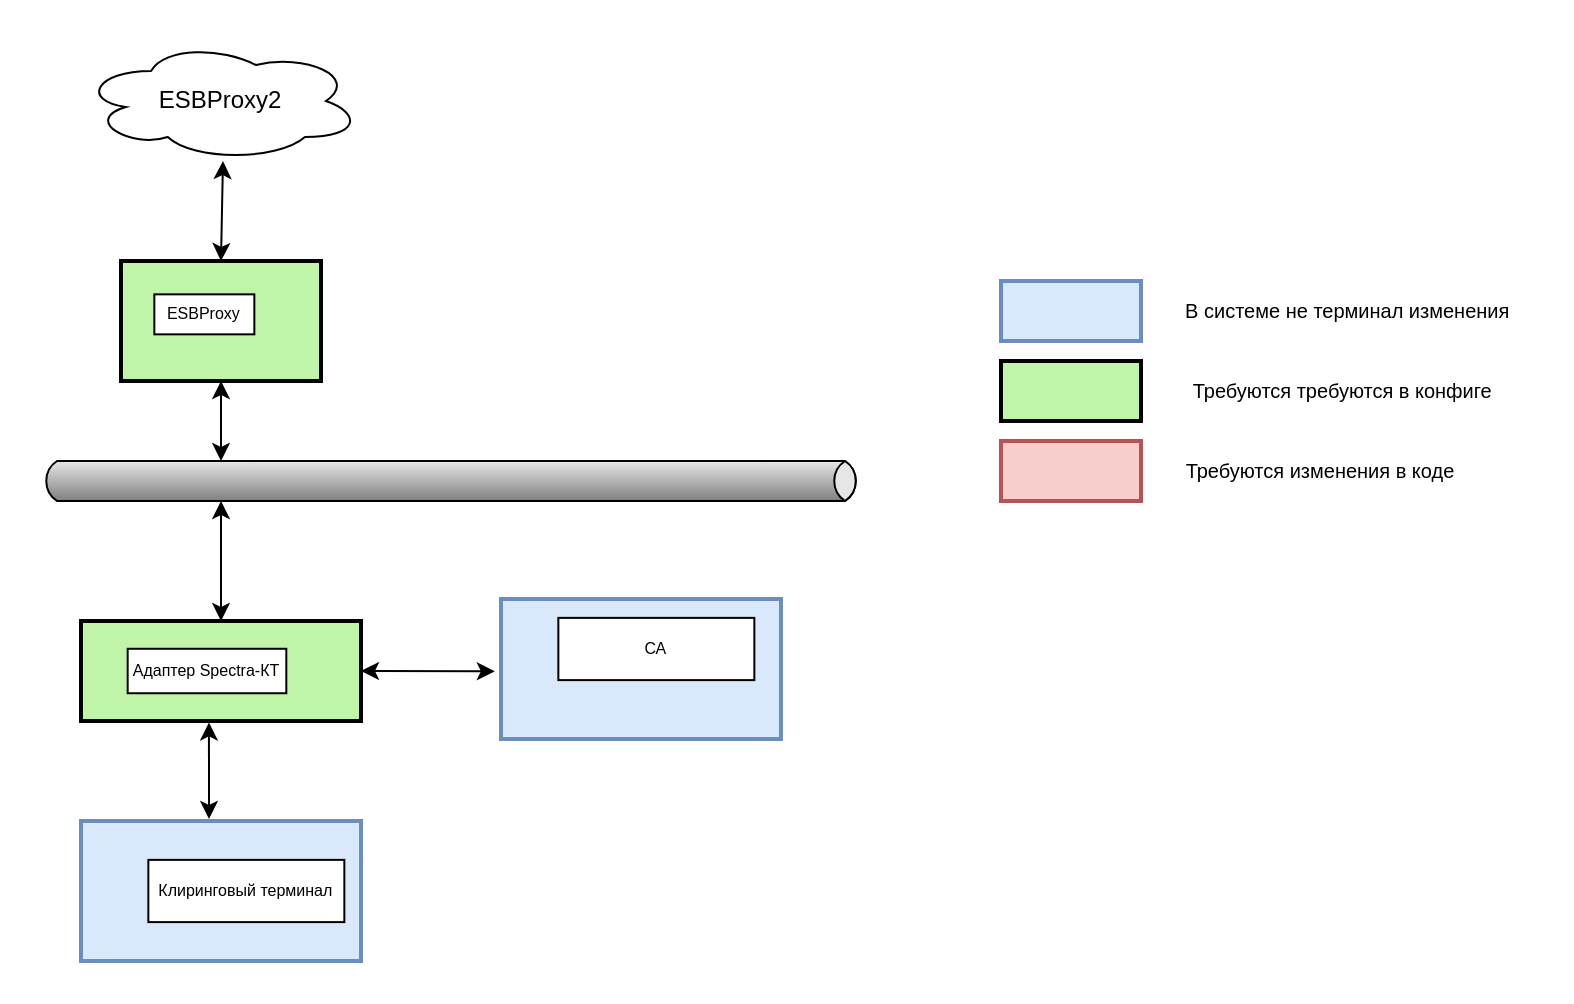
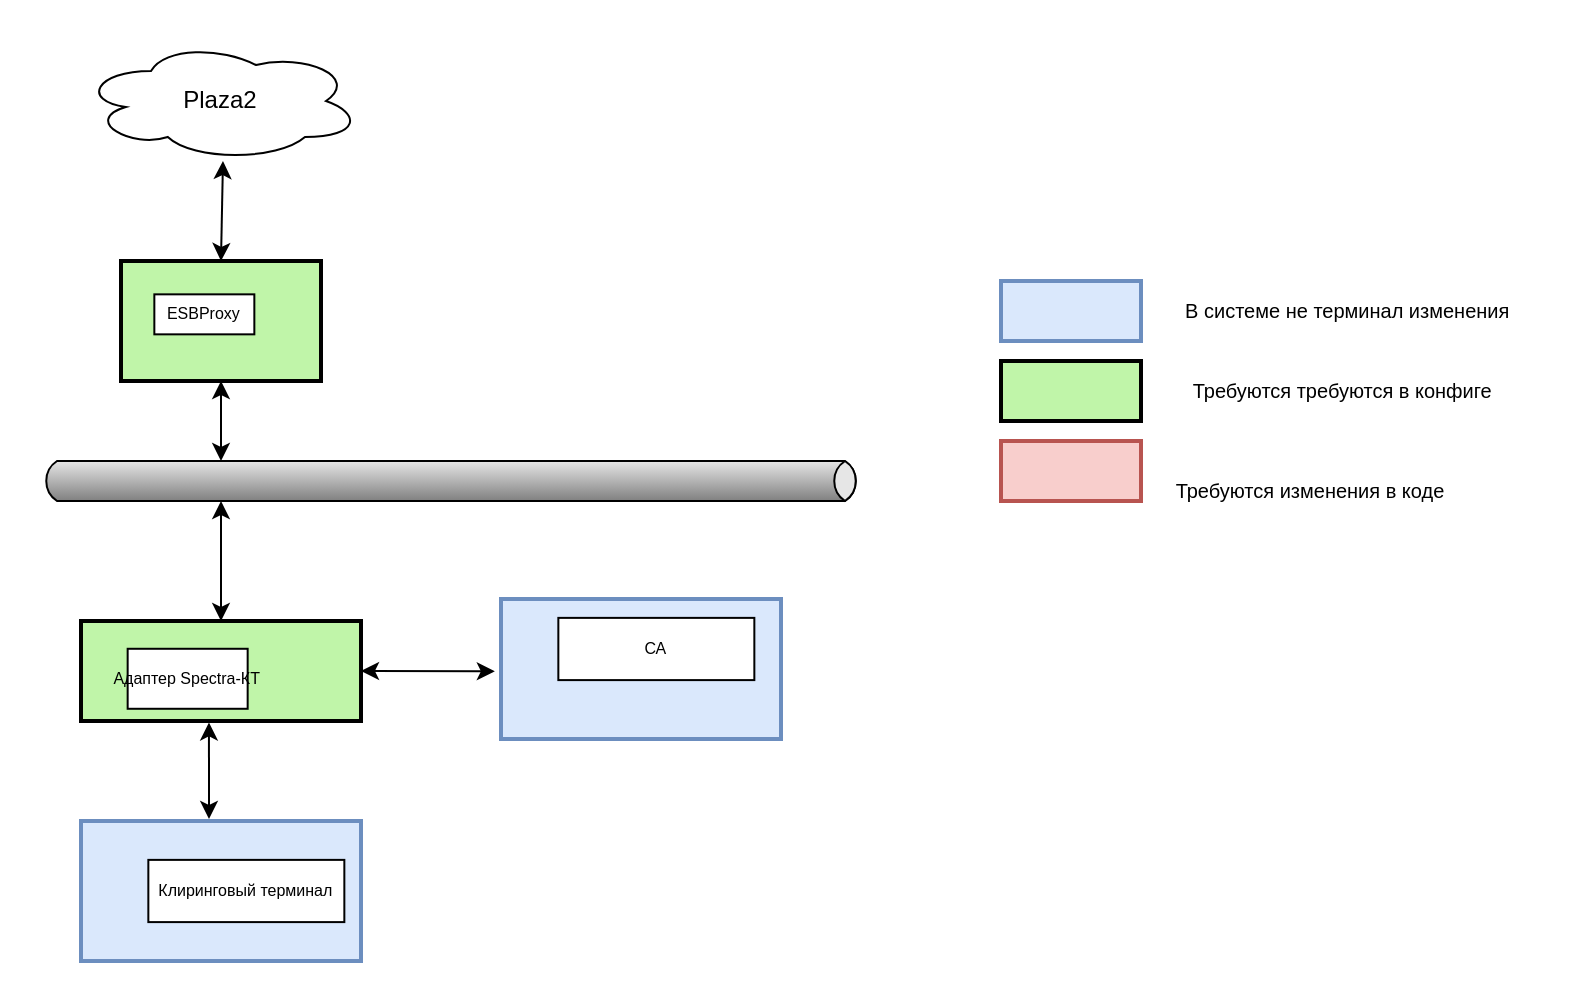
node "ESBProxy2": label "ESBProxy2" -> "Plaza2"
node "Требуются изменения в коде": moved (1321, 471) -> (1311, 491)
node "Адаптер Spectra-КТ": size 159x44 -> 120x60
